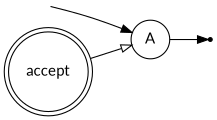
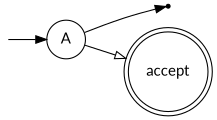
edge "accept" -> "A": reversed
